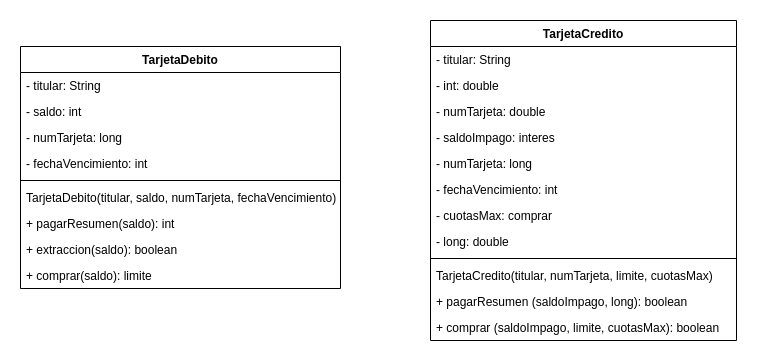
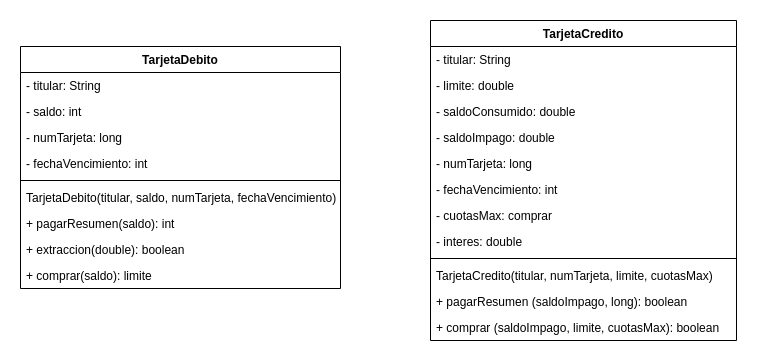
node "- int: double": label "- int: double" -> "- limite: double"
node "- numTarjeta: double": label "- numTarjeta: double" -> "- saldoConsumido: double"
node "- saldoImpago: interes": label "- saldoImpago: interes" -> "- saldoImpago: double"
node "- long: double": label "- long: double" -> "- interes: double"
node "+ extraccion(saldo): boolean": label "+ extraccion(saldo): boolean" -> "+ extraccion(double): boolean"
